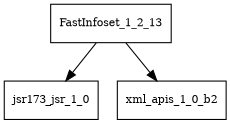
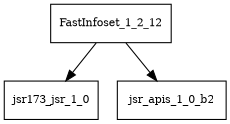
node "FastInfoset_1_2_13": label "FastInfoset_1_2_13" -> "FastInfoset_1_2_12"
node "xml_apis_1_0_b2": label "xml_apis_1_0_b2" -> "jsr_apis_1_0_b2"
